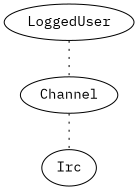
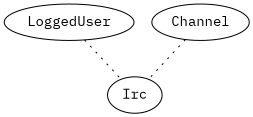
edge "LoggedUser" -- "Channel": now "LoggedUser" -- "Irc"
